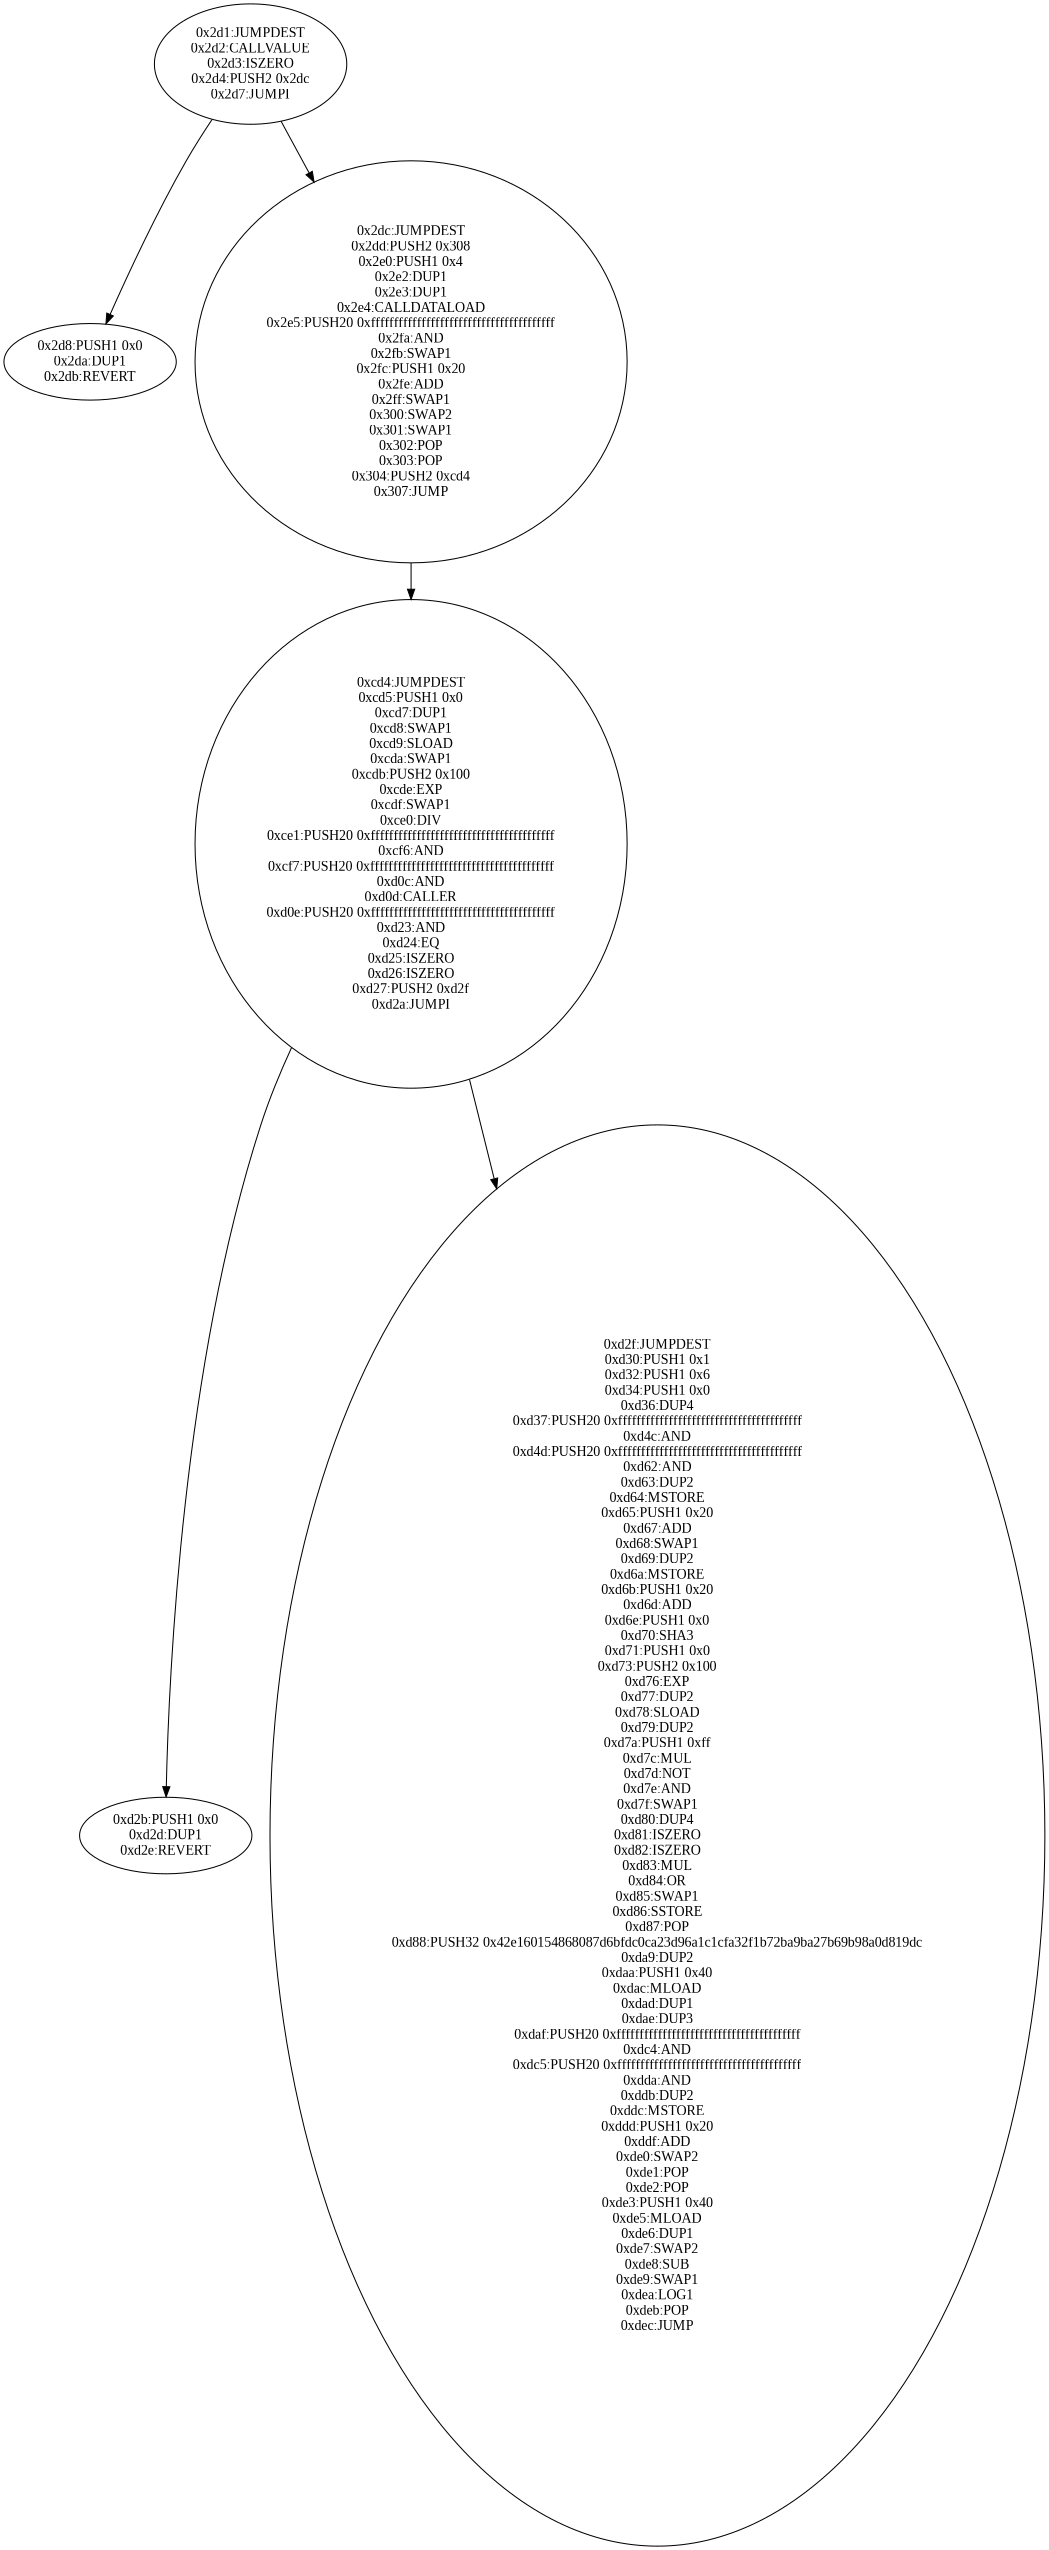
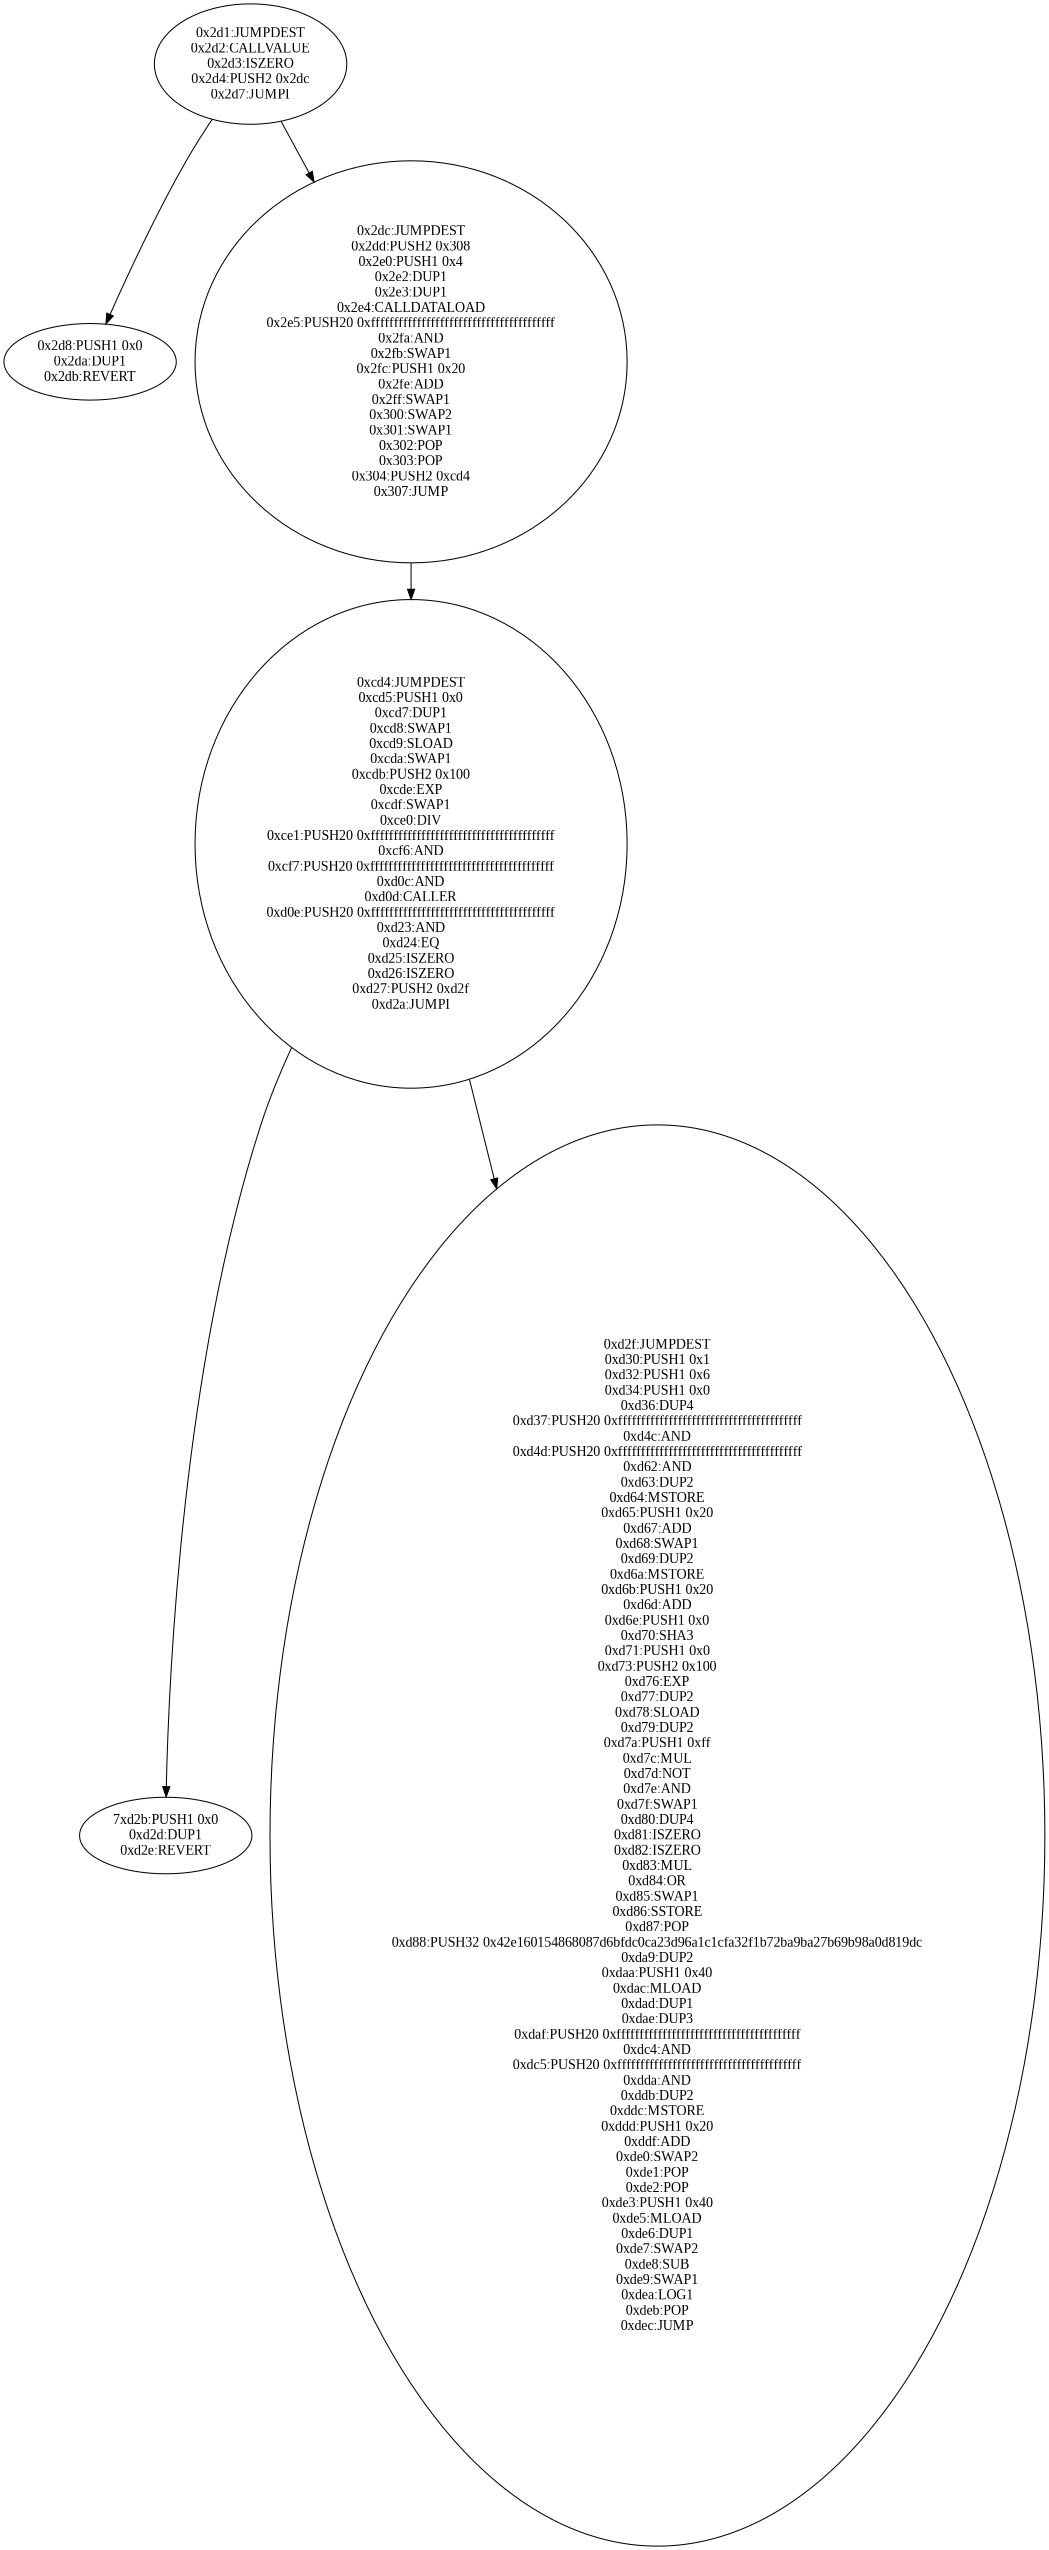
node "0xd2b:PUSH1 0x0 0xd2d:DUP1 0xd2e:REVERT": label "0xd2b:PUSH1 0x0 0xd2d:DUP1 0xd2e:REVERT" -> "7xd2b:PUSH1 0x0 0xd2d:DUP1 0xd2e:REVERT"
